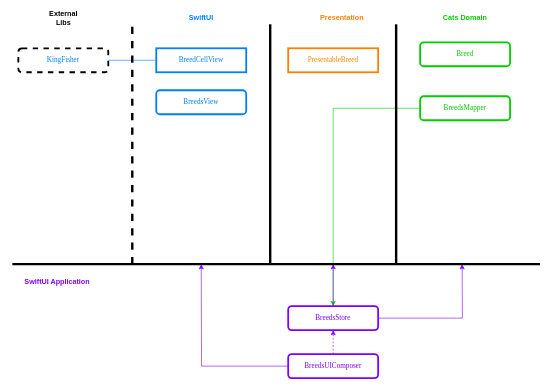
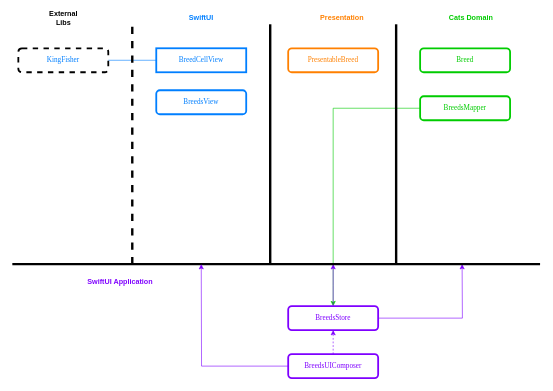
node "Cats Domain": moved (465, 18) -> (471, 18)
node "Breed": moved (465, 54) -> (465, 60)
node "PresentableBreed": shape rectangle -> rounded rectangle
node "SwiftUI Application": moved (57, 282) -> (120, 282)
